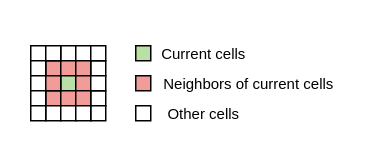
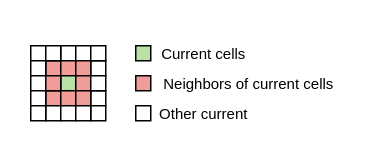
node "Other cells": label "Other cells" -> "Other current"
